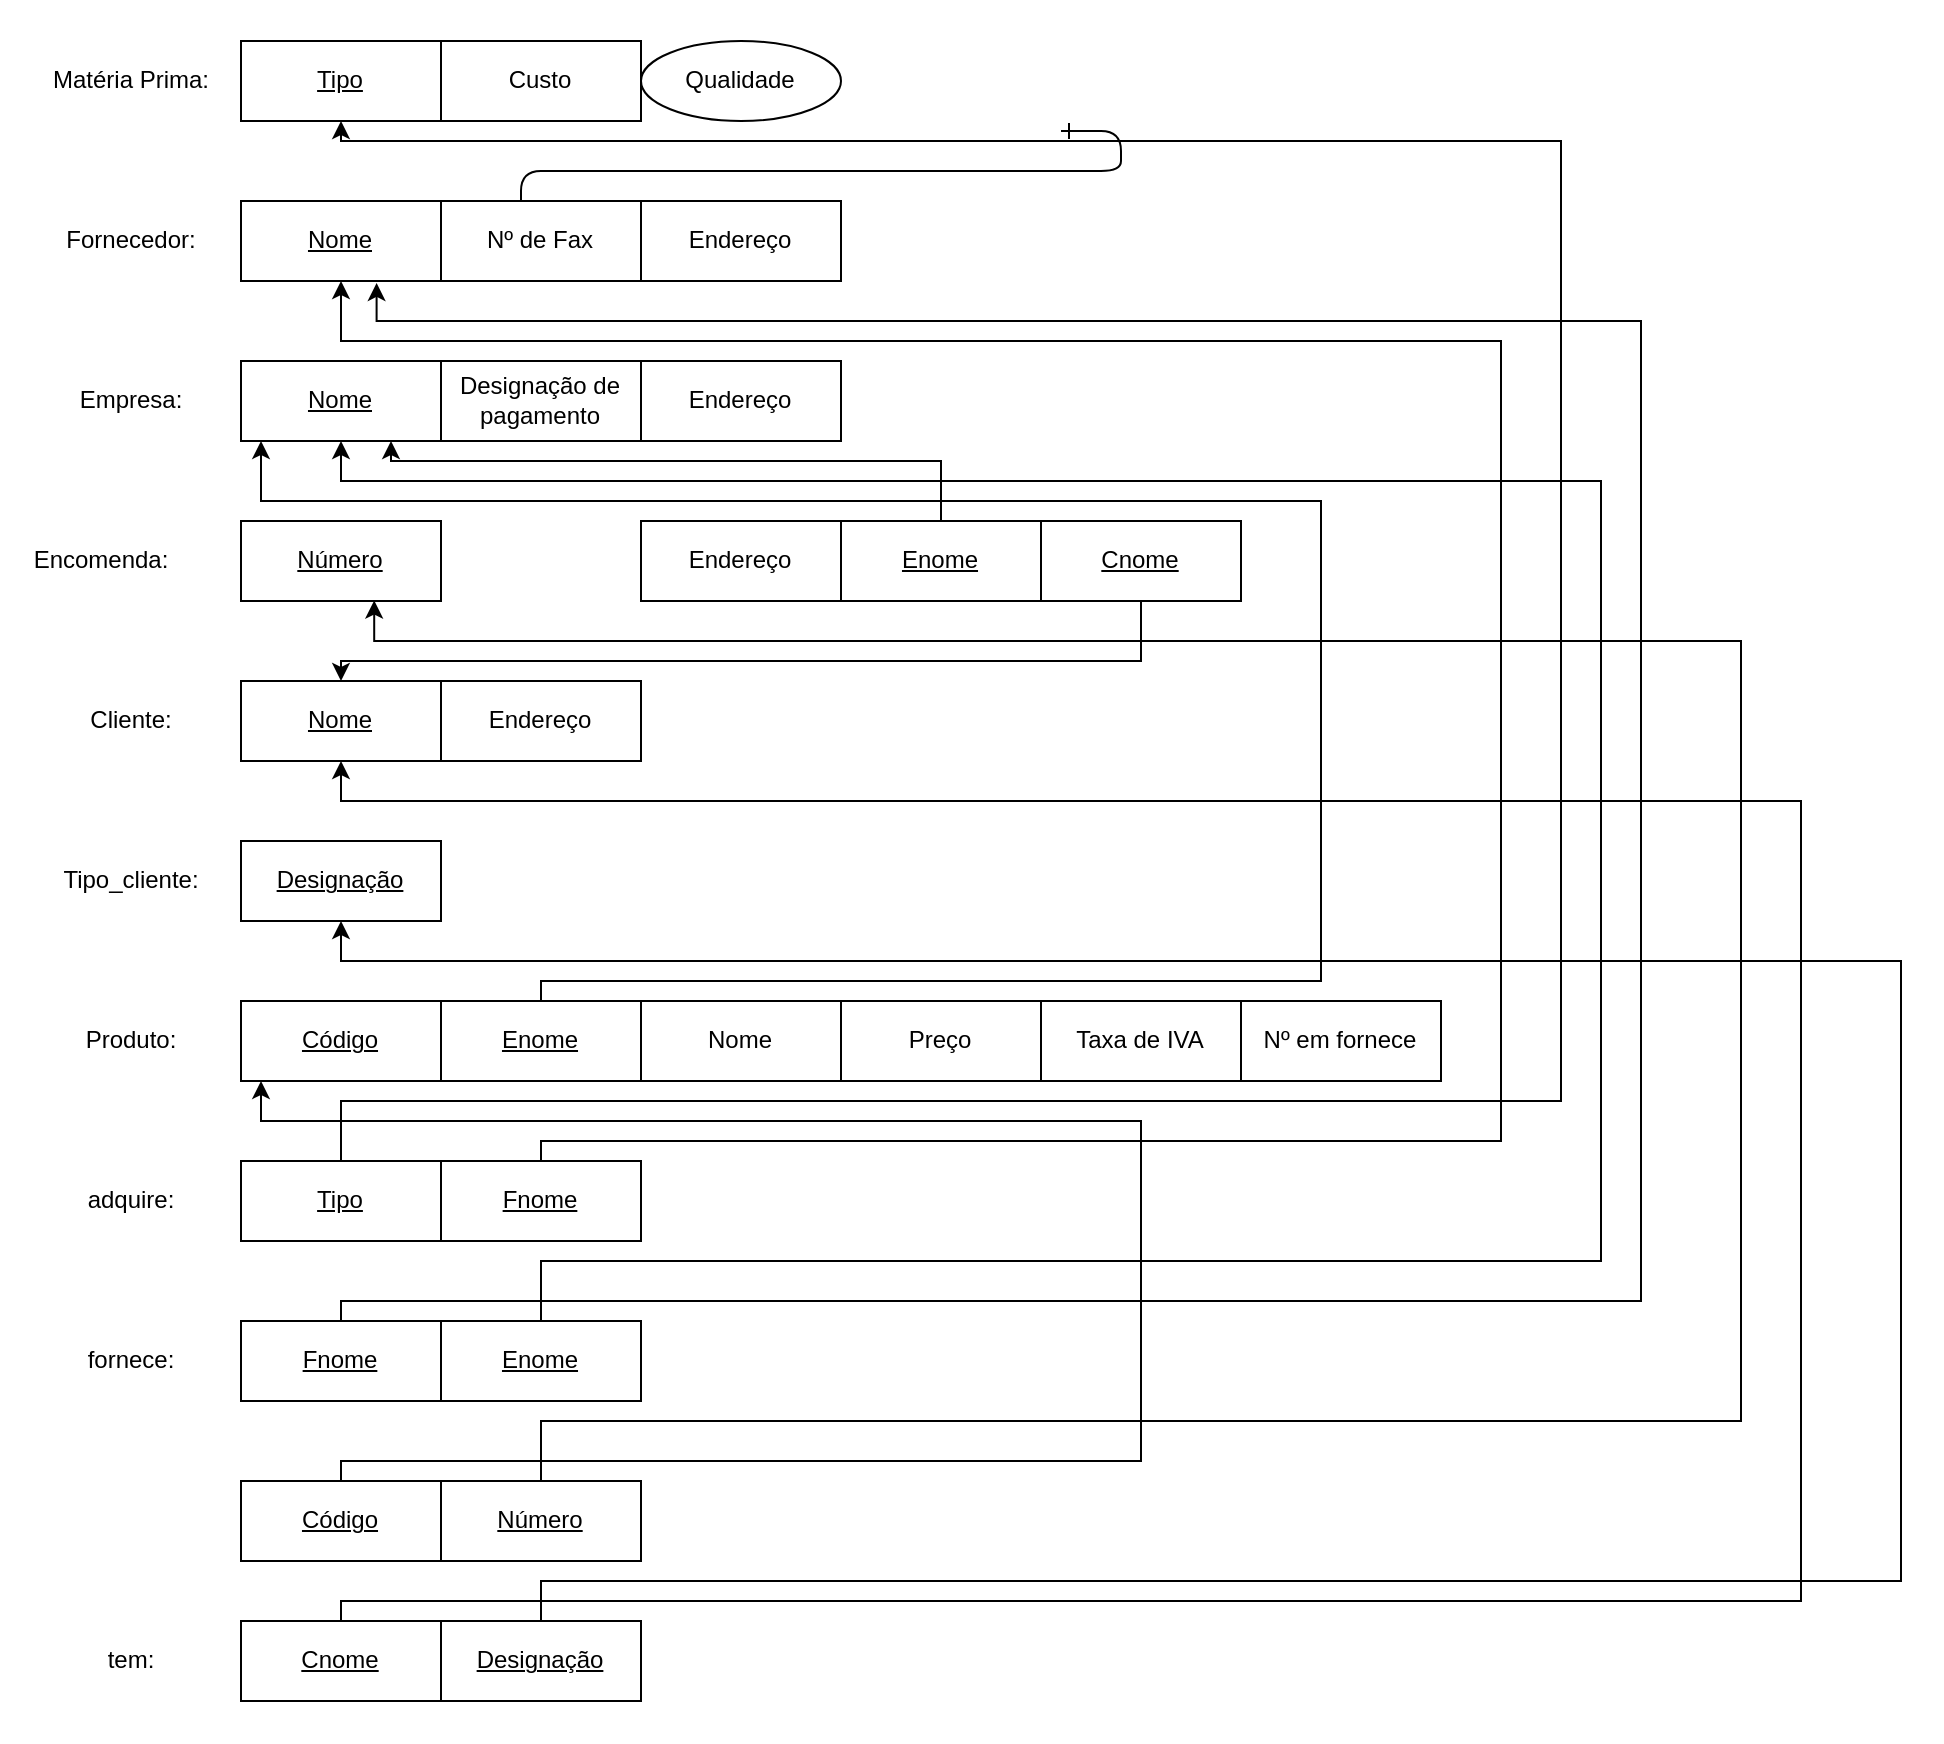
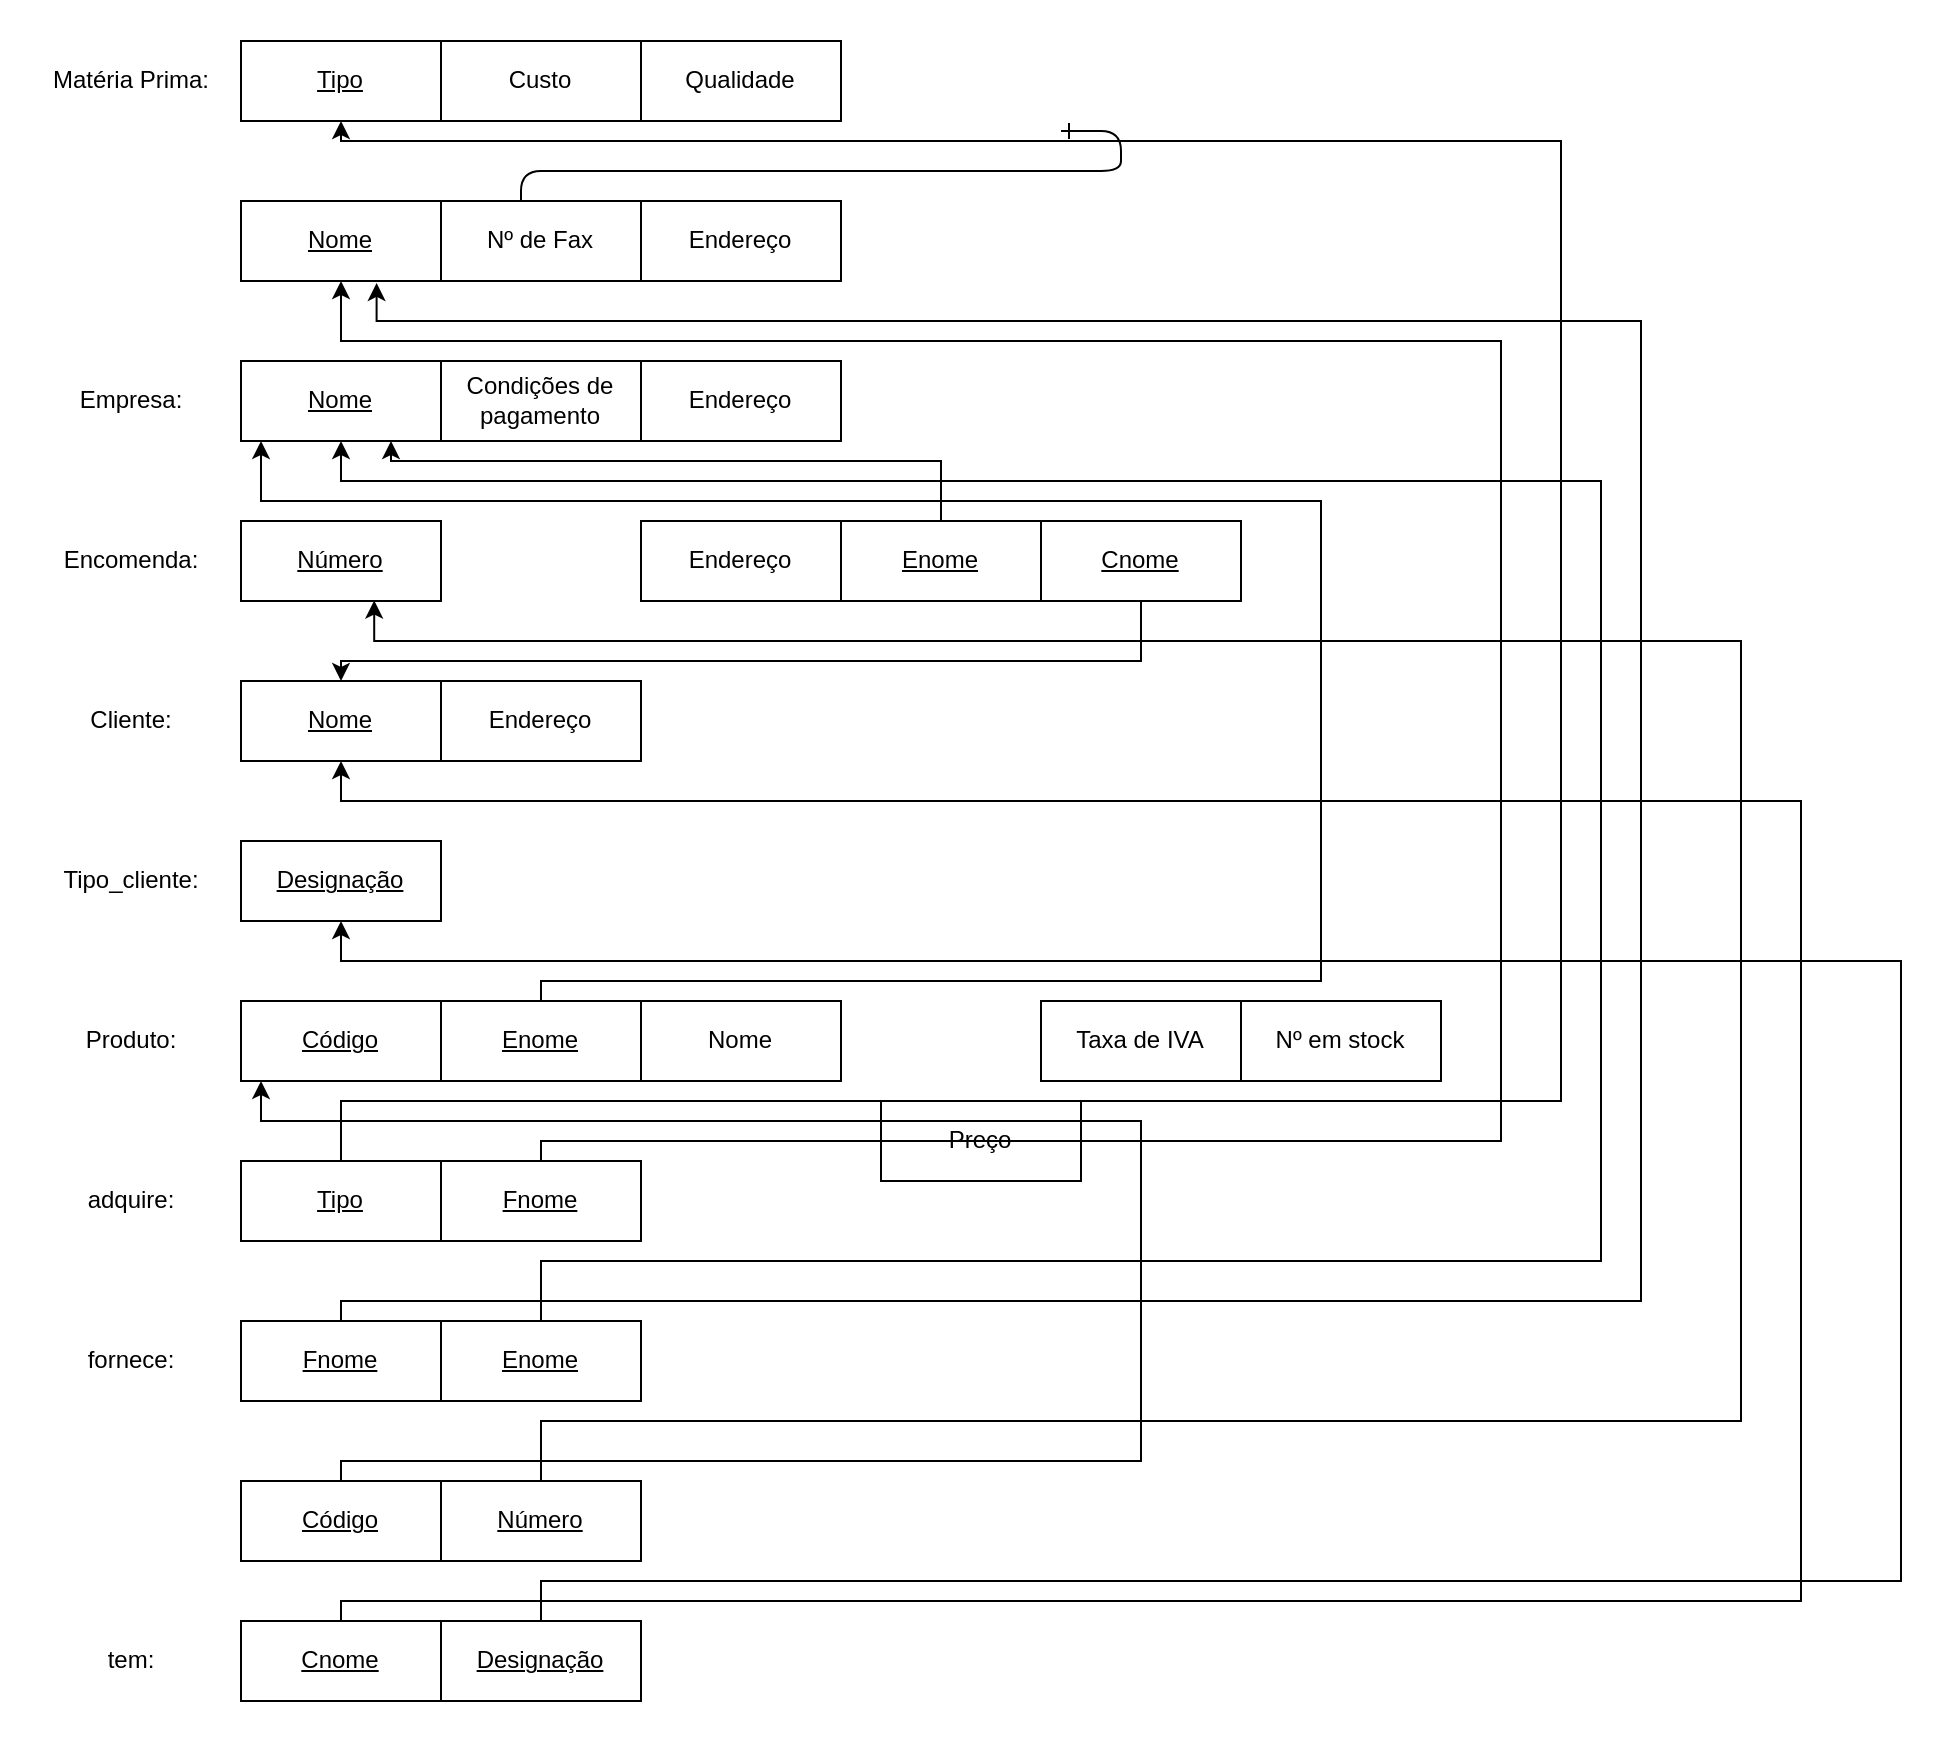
node "Qualidade": shape ellipse -> rectangle
node "Fornecedor:": removed
node "Designação de pagamento": label "Designação de pagamento" -> "Condições de pagamento"
node "Encomenda:": moved (101, 561) -> (131, 561)
node "Preço": moved (941, 1041) -> (981, 1141)
node "Nº em fornece": label "Nº em fornece" -> "Nº em stock"
